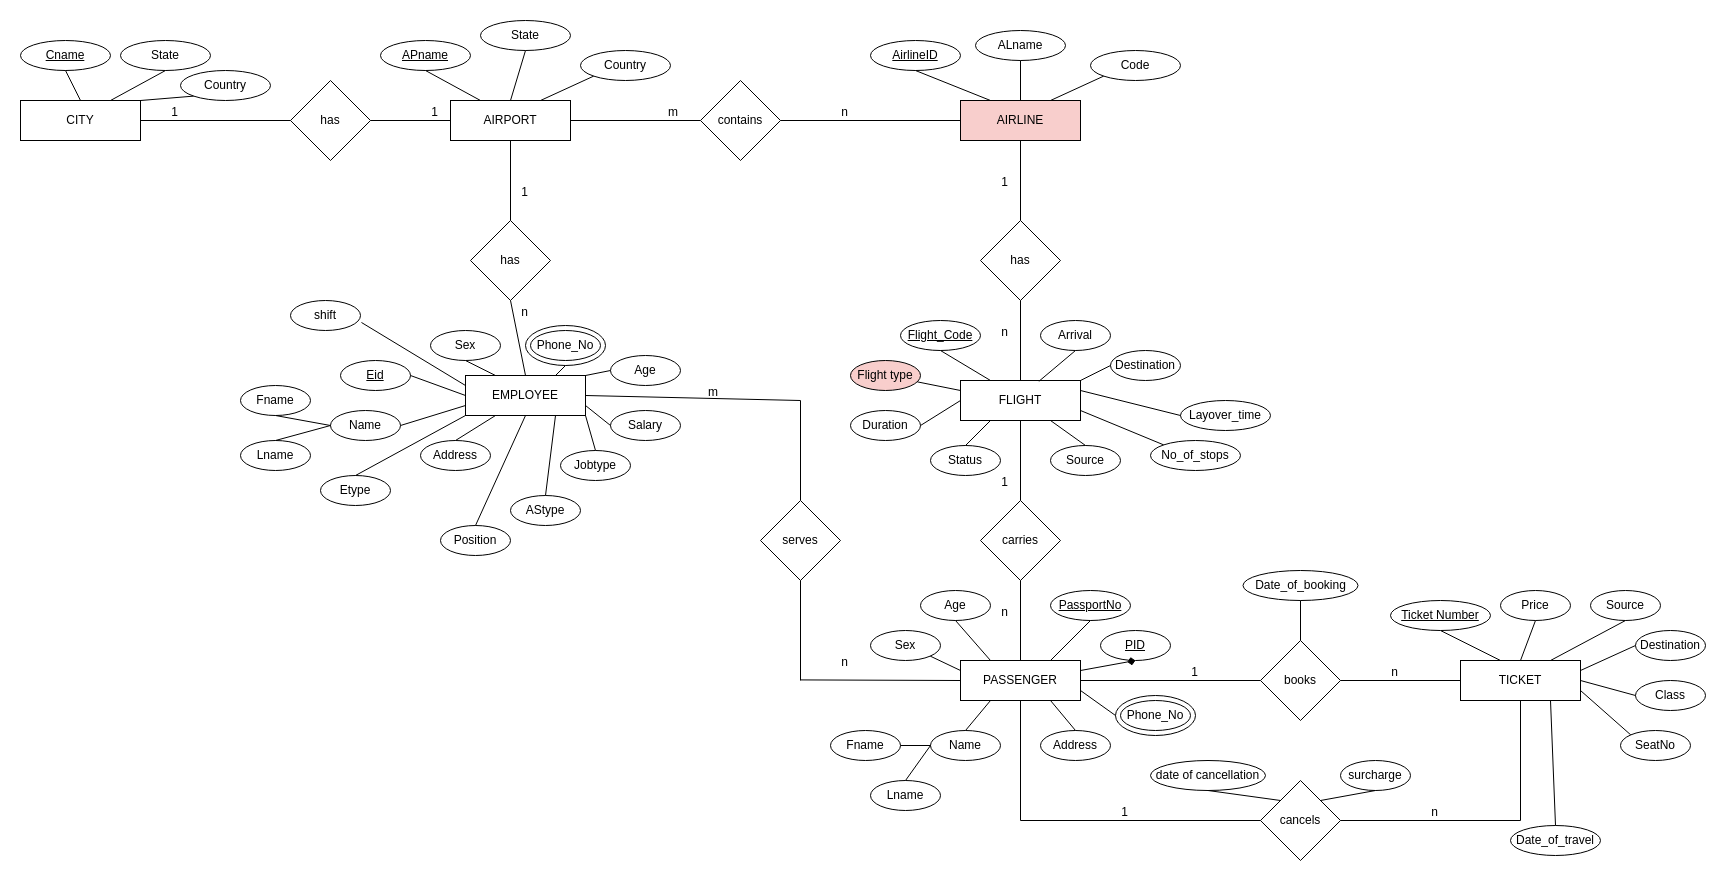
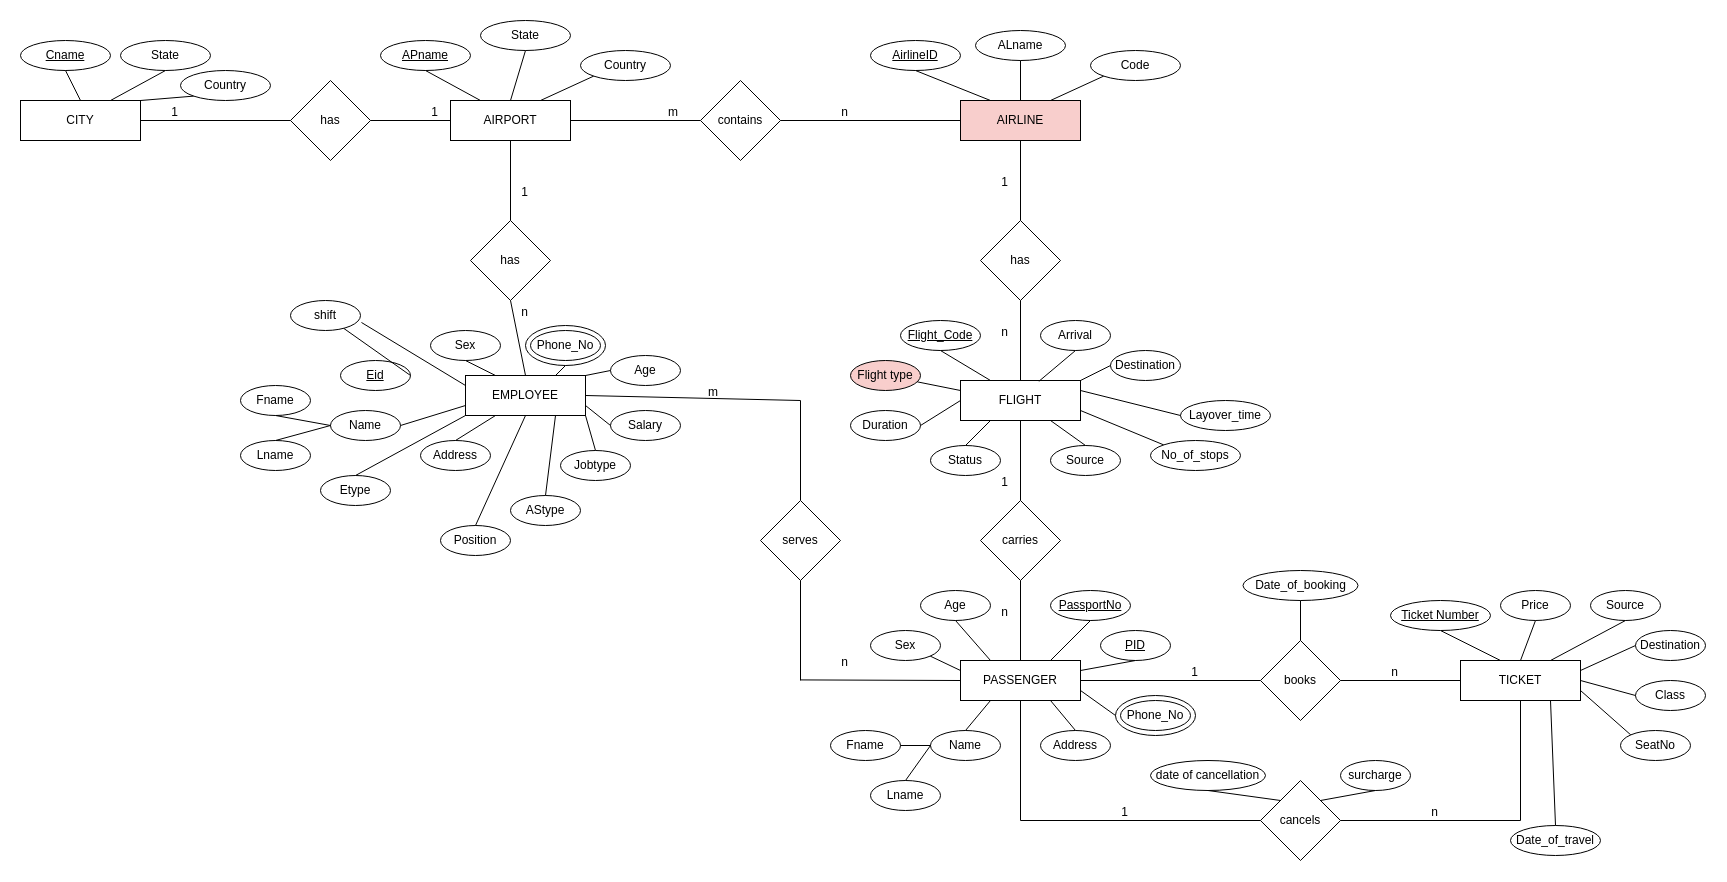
edge "Eid" -- "EMPLOYEE": now "Eid" -- "shift"
edge "PASSENGER" -> "PID": arrowhead diamond -> none
